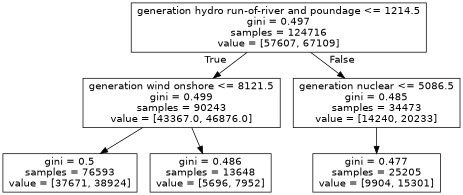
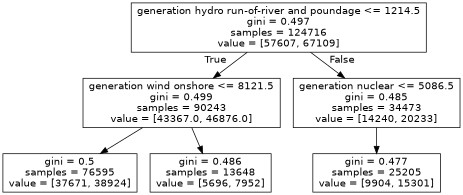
node "gini = 0.5 samples = 76593 value = [37671, 38924]": label "gini = 0.5 samples = 76593 value = [37671, 38924]" -> "gini = 0.5 samples = 76595 value = [37671, 38924]"
